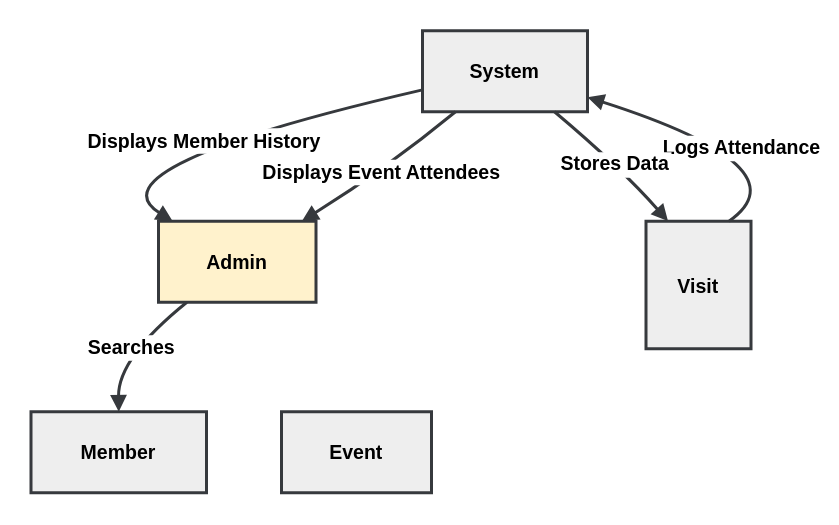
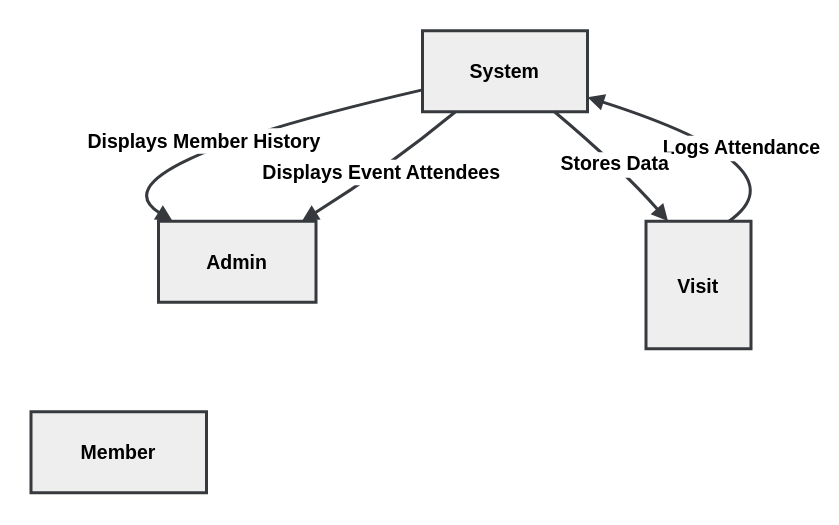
node "Admin": fillcolor #fff2cc -> #eeeeee
edge "Admin" -> "Member": removed, label "Searches"
node "Event": removed
